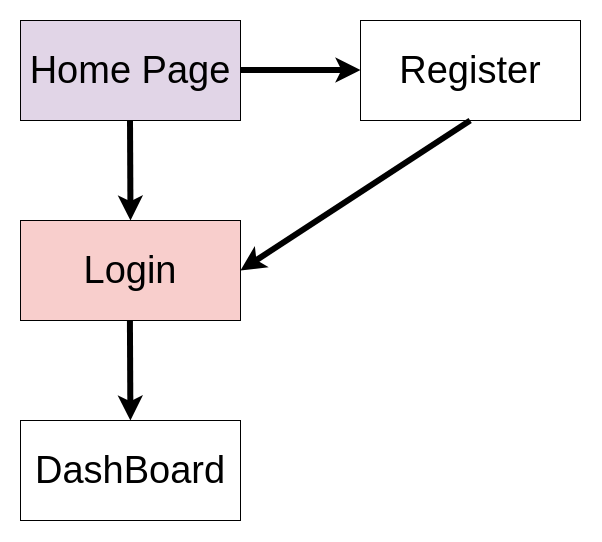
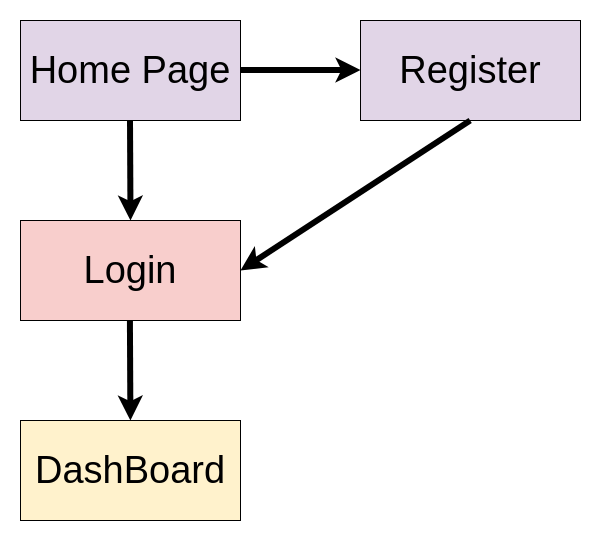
node "Register": fillcolor #ffffff -> #e1d5e7
node "DashBoard": fillcolor #ffffff -> #fff2cc
